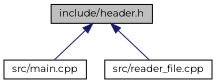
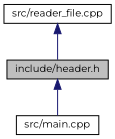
edge "src/reader_file.cpp" -> "include/header.h": reversed
